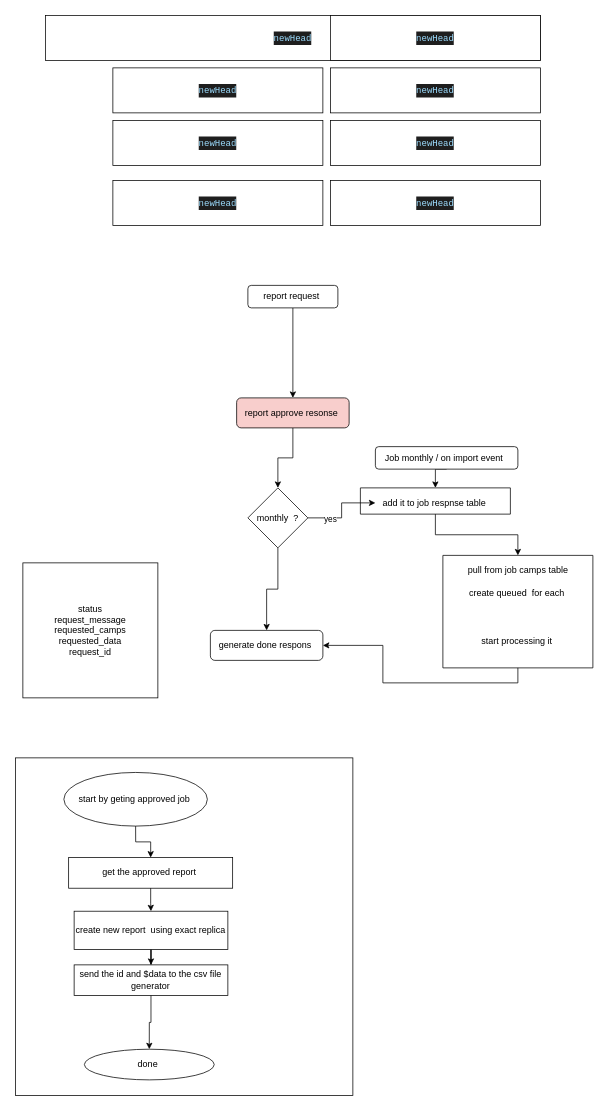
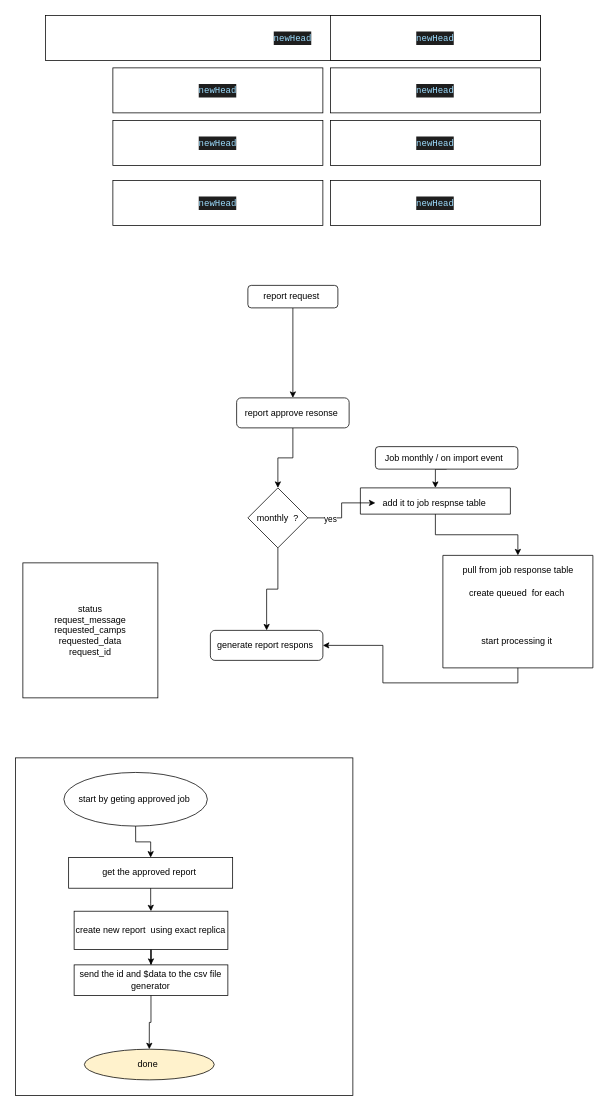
node "report approve resonse": fillcolor #f8cecc -> #ffffff
node "pull from job camps table": label "pull from job camps table" -> "pull from job response table"
node "generate done respons": label "generate done respons" -> "generate report respons"
node "done": fillcolor #ffffff -> #fff2cc
